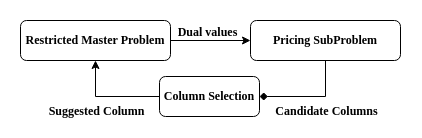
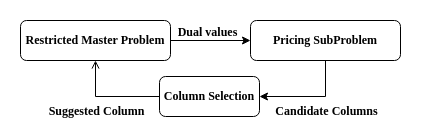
edge "Column Selection" -> "Restricted Master Problem": arrowhead classic -> open
edge "Pricing SubProblem" -> "Column Selection": arrowhead diamond -> classic
